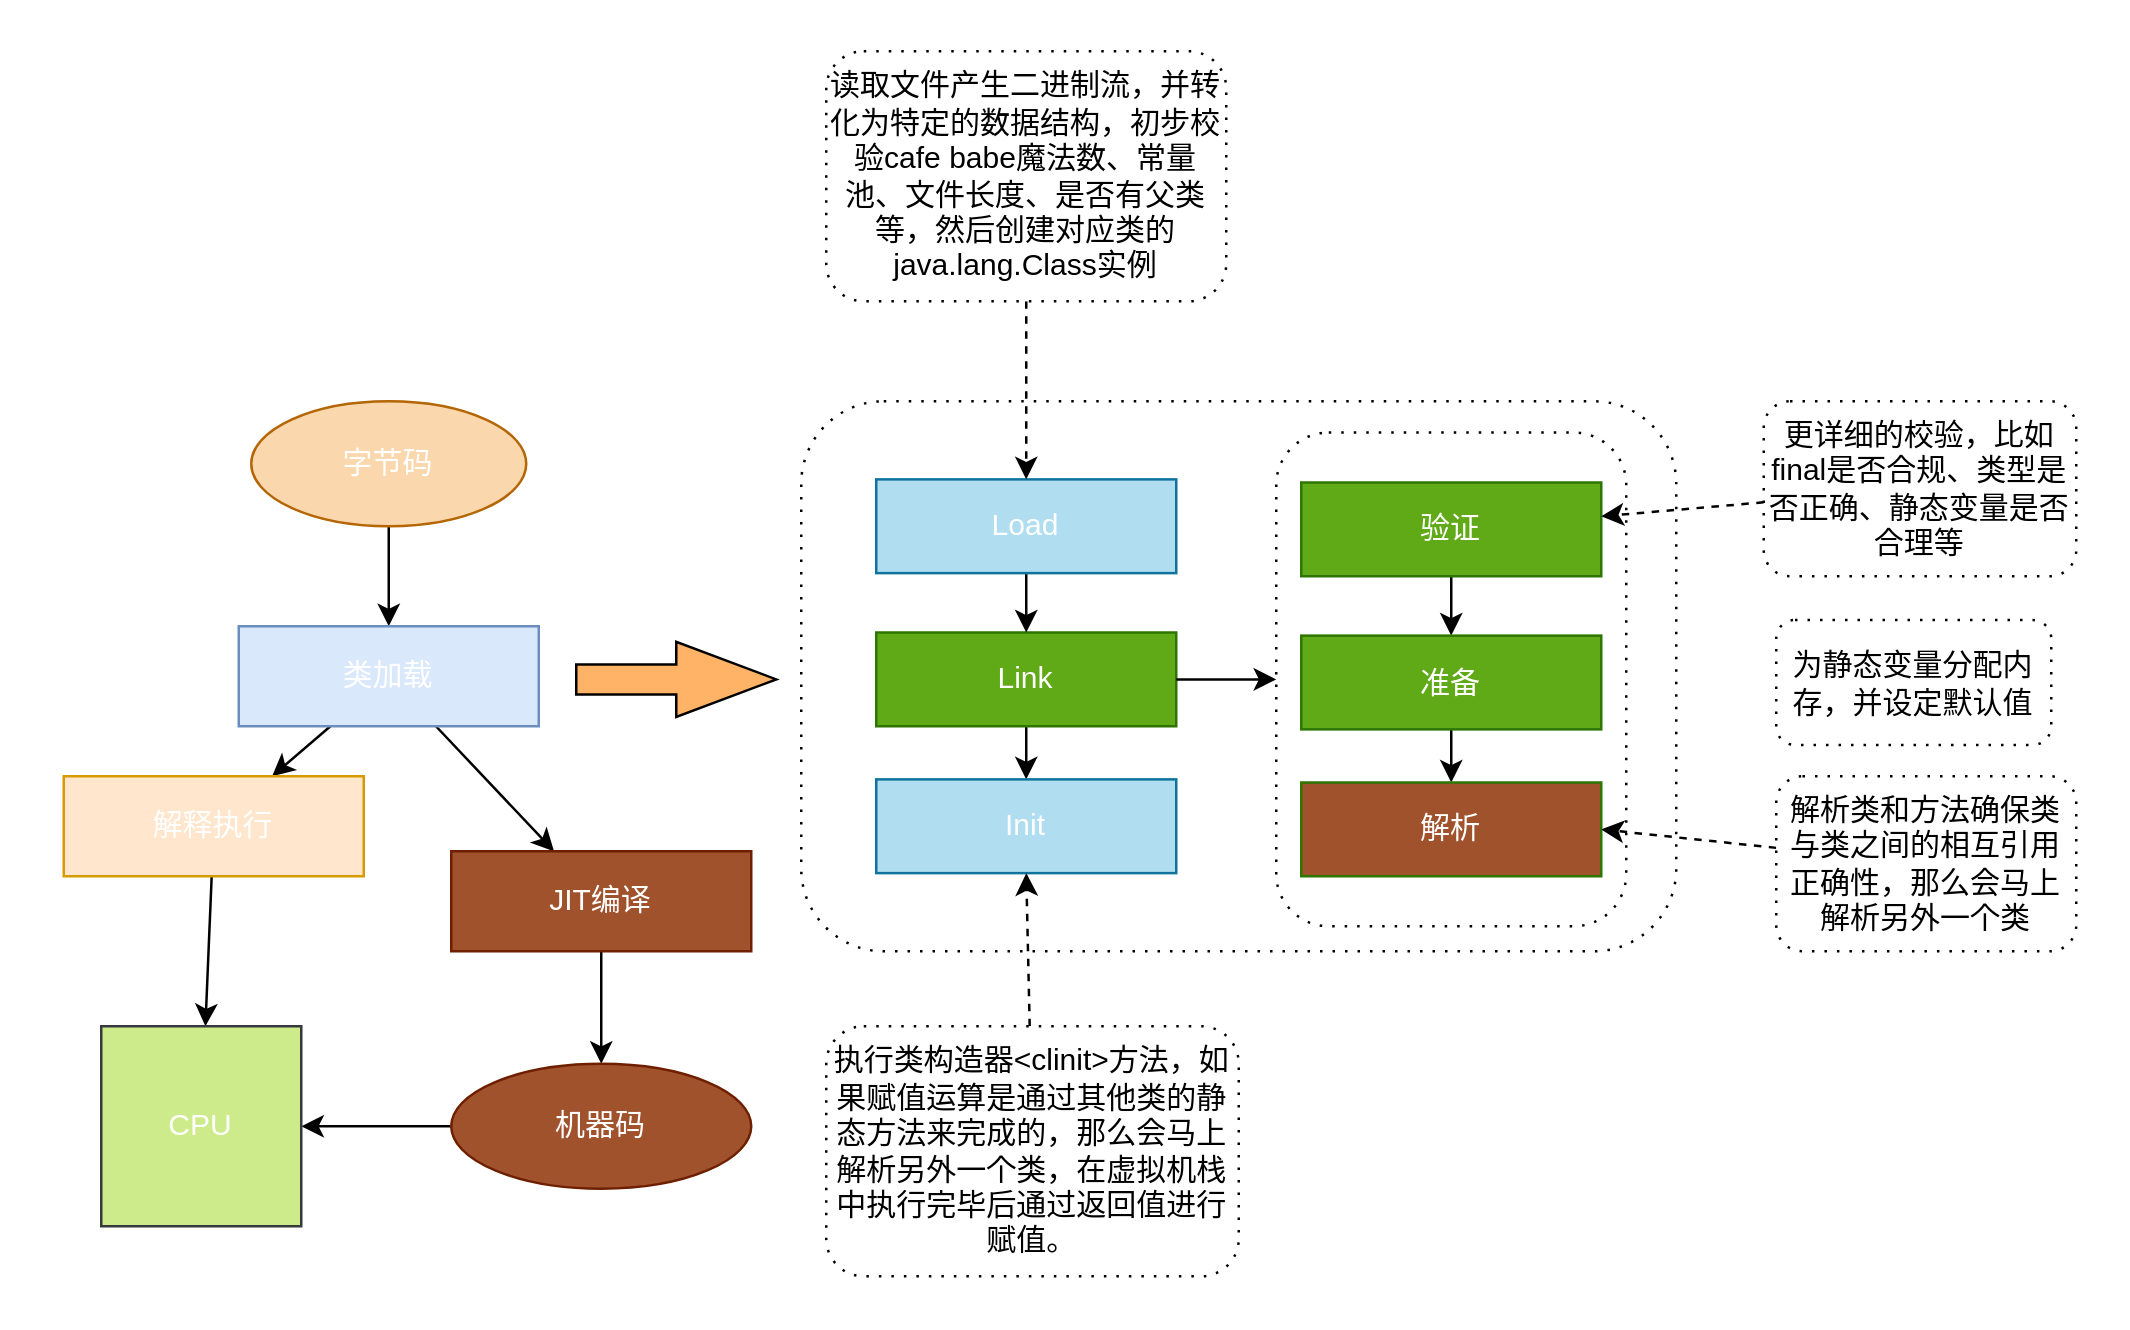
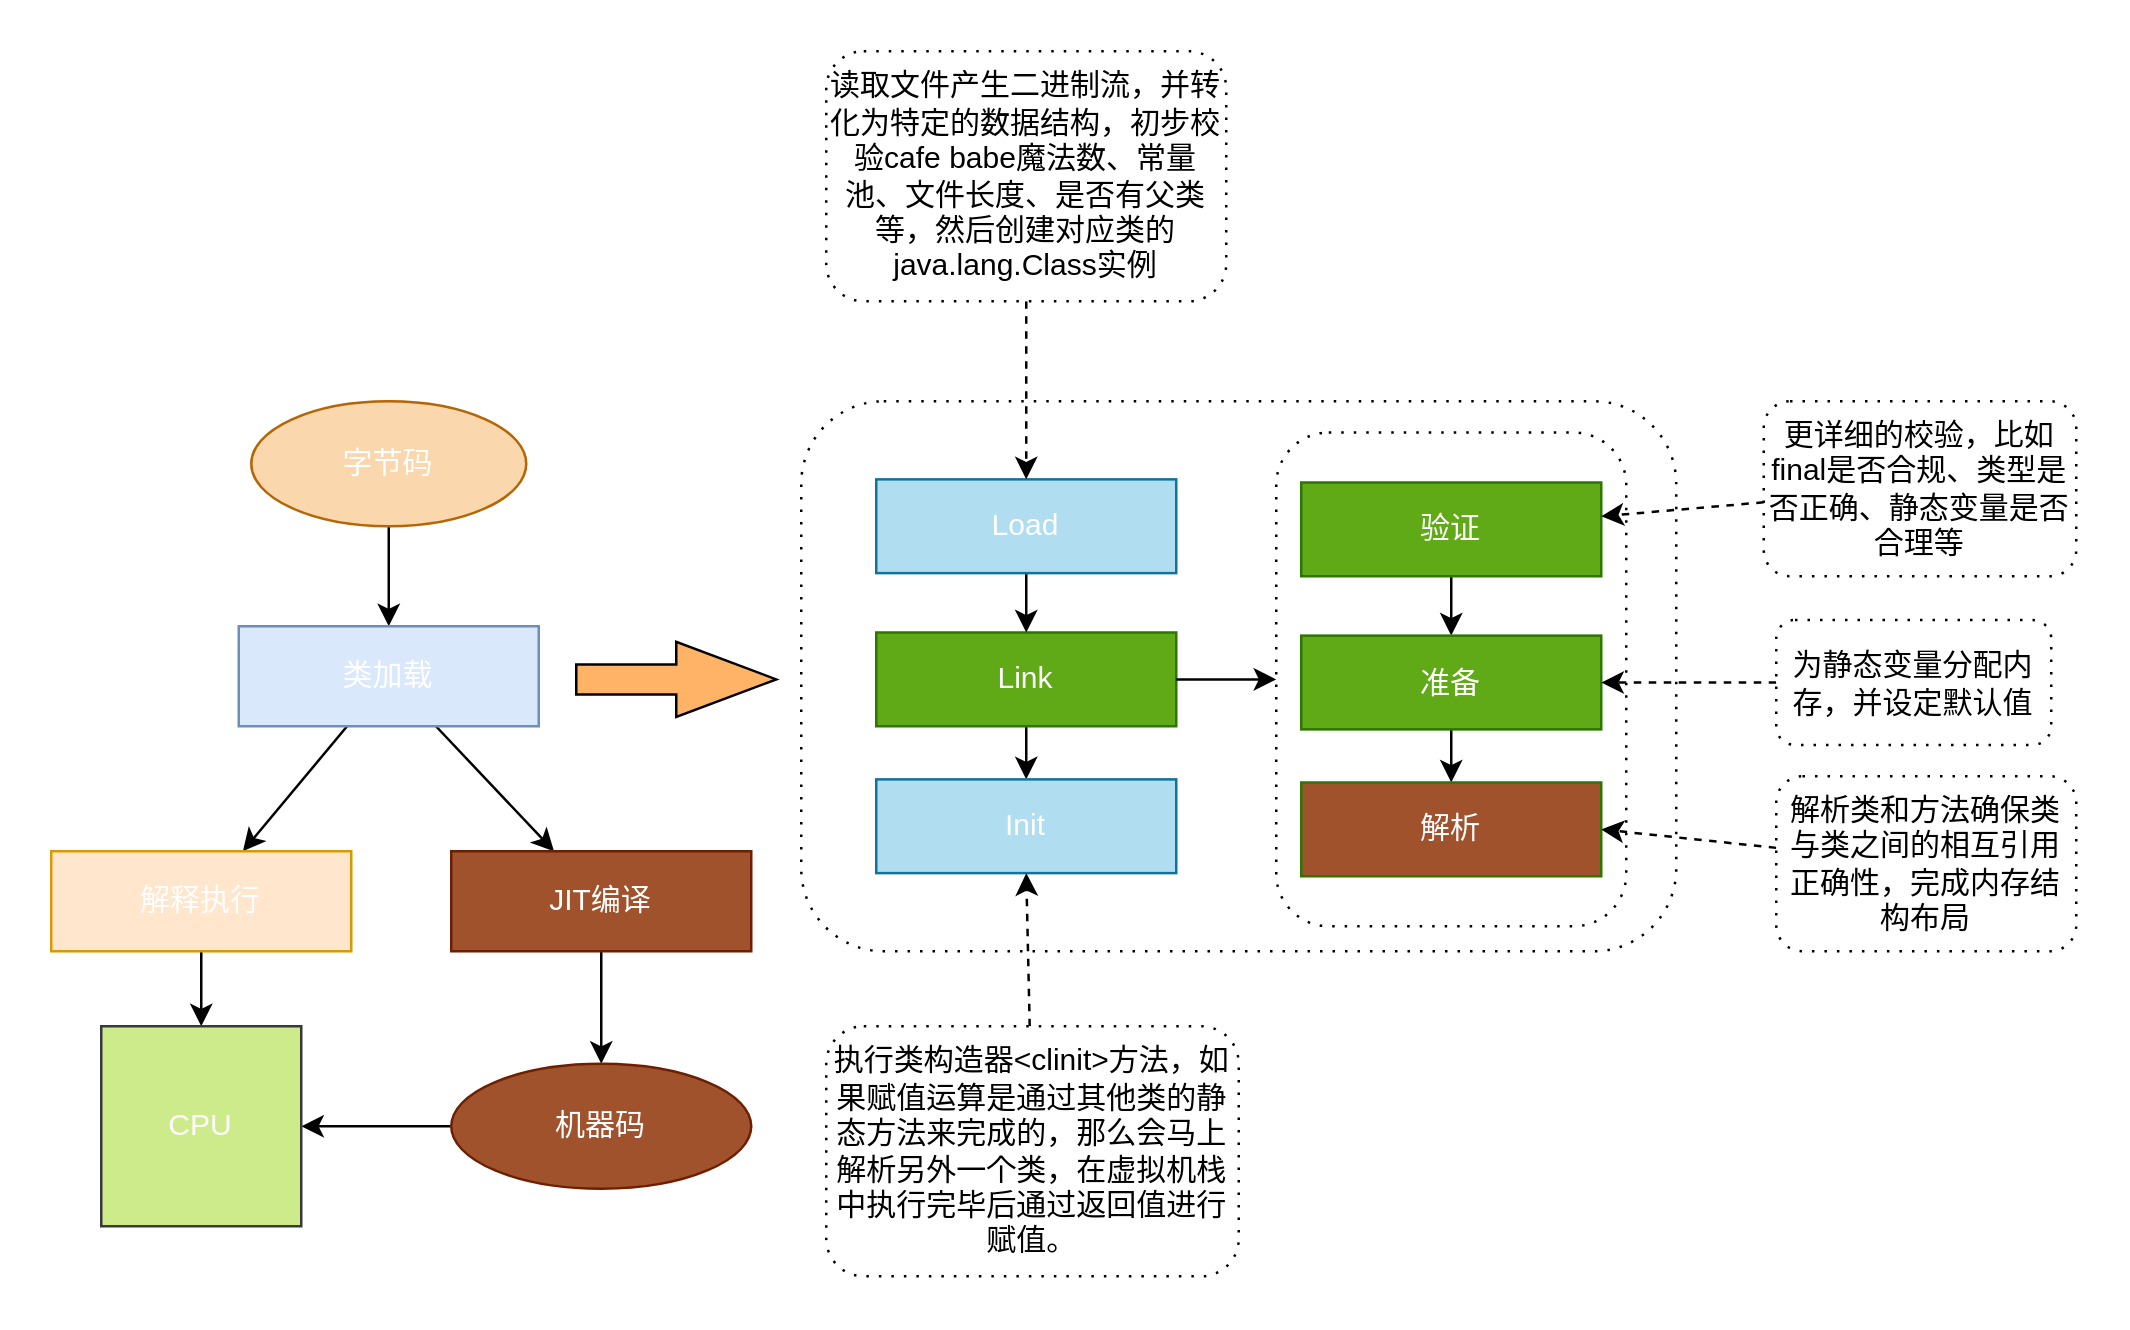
edge "为静态变量分配内存，并设定默认值" -> "准备": added
node "解释执行": moved (214, 826) -> (201, 901)
node "解析类和方法确保类与类之间的相互引用正确性，那么会马上解析另外一个类": label "解析类和方法确保类与类之间的相互引用正确性，那么会马上解析另外一个类" -> "解析类和方法确保类与类之间的相互引用正确性，完成内存结构布局"
